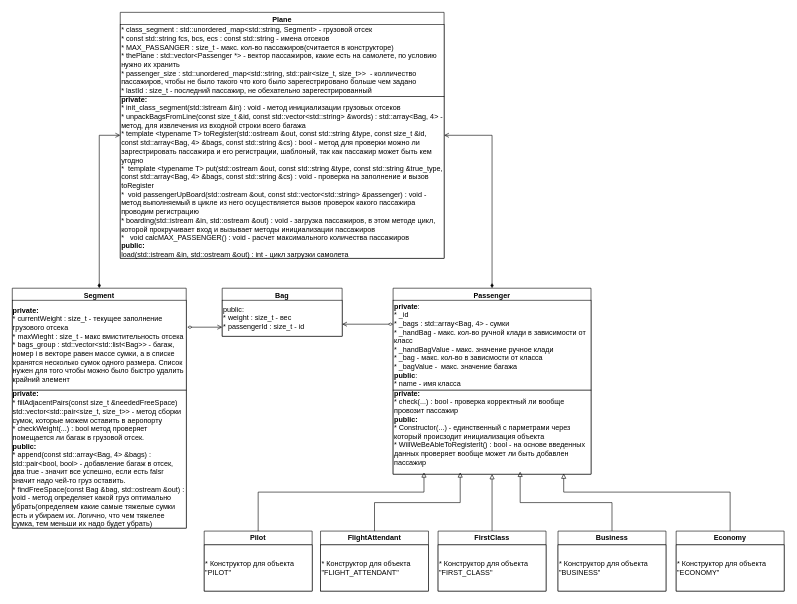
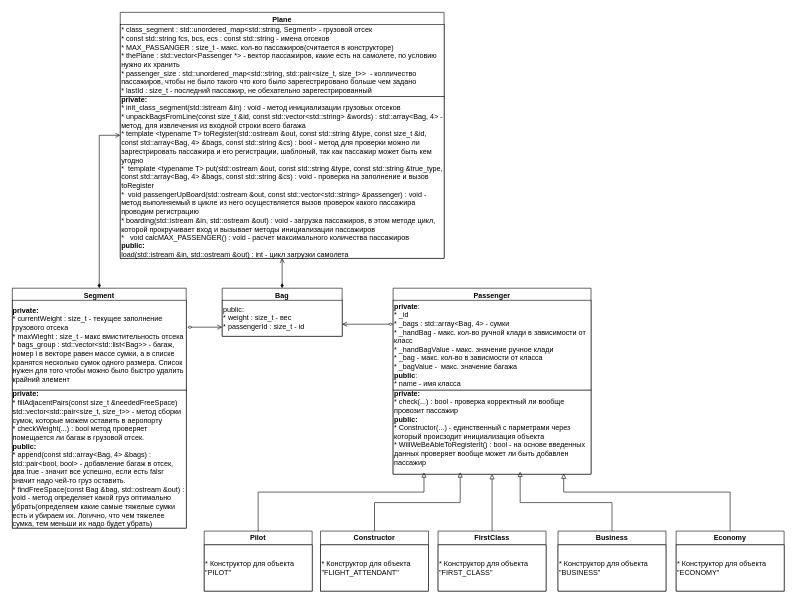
edge "Plane" -- "Passenger": removed
edge "Plane" -- "Bag": added
node "FlightAttendant": label "FlightAttendant" -> "Constructor"
